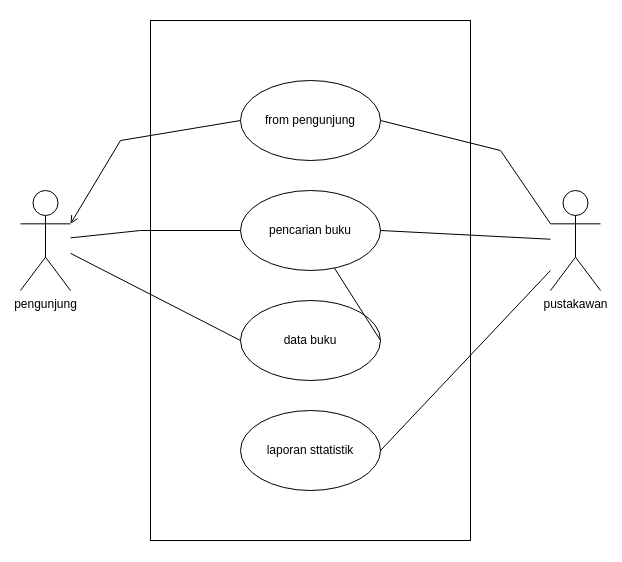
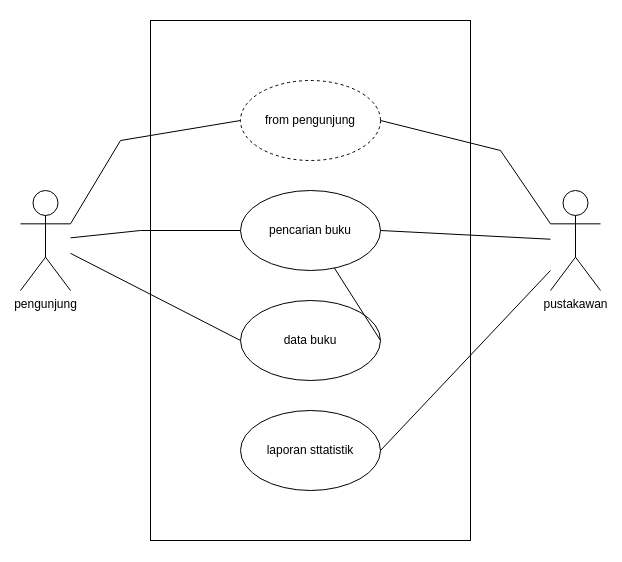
node "from pengunjung": style solid -> dashed
edge "from pengunjung" -> "pengunjung": arrowhead open -> none
